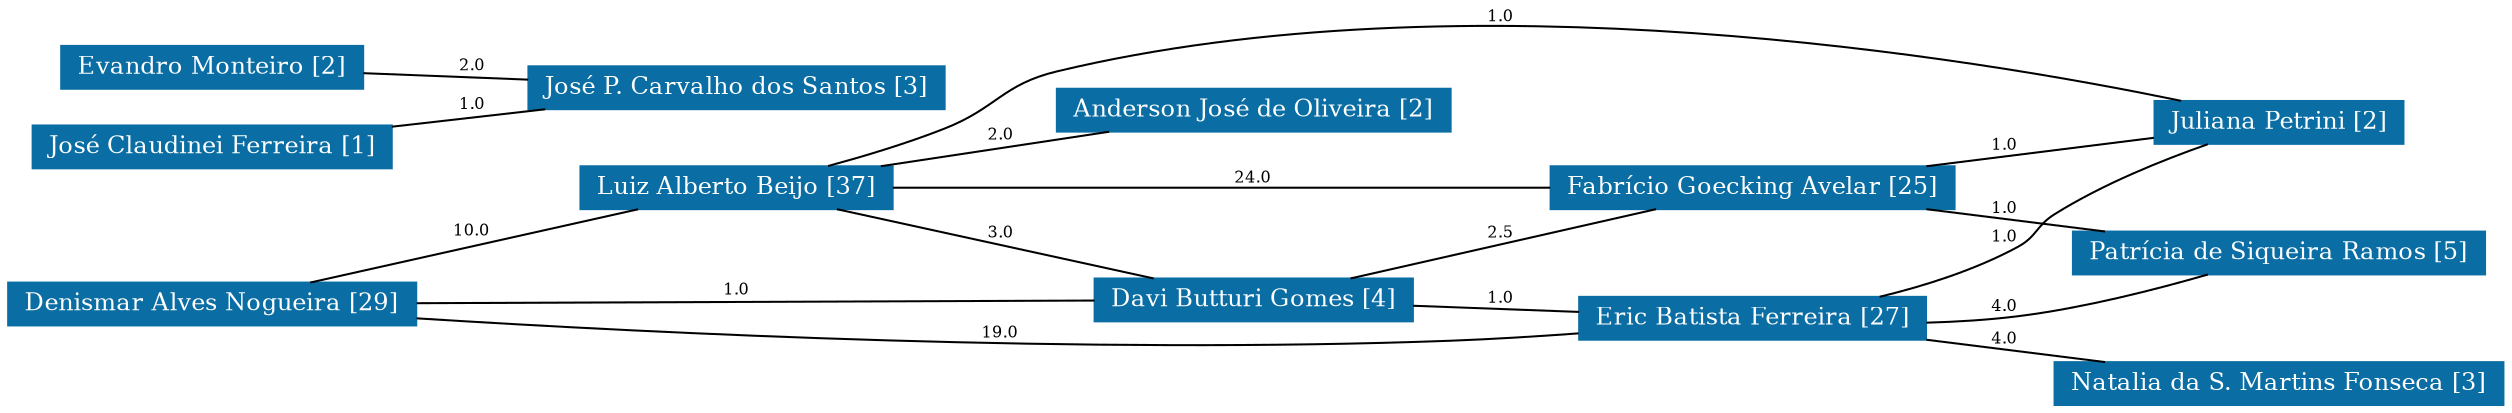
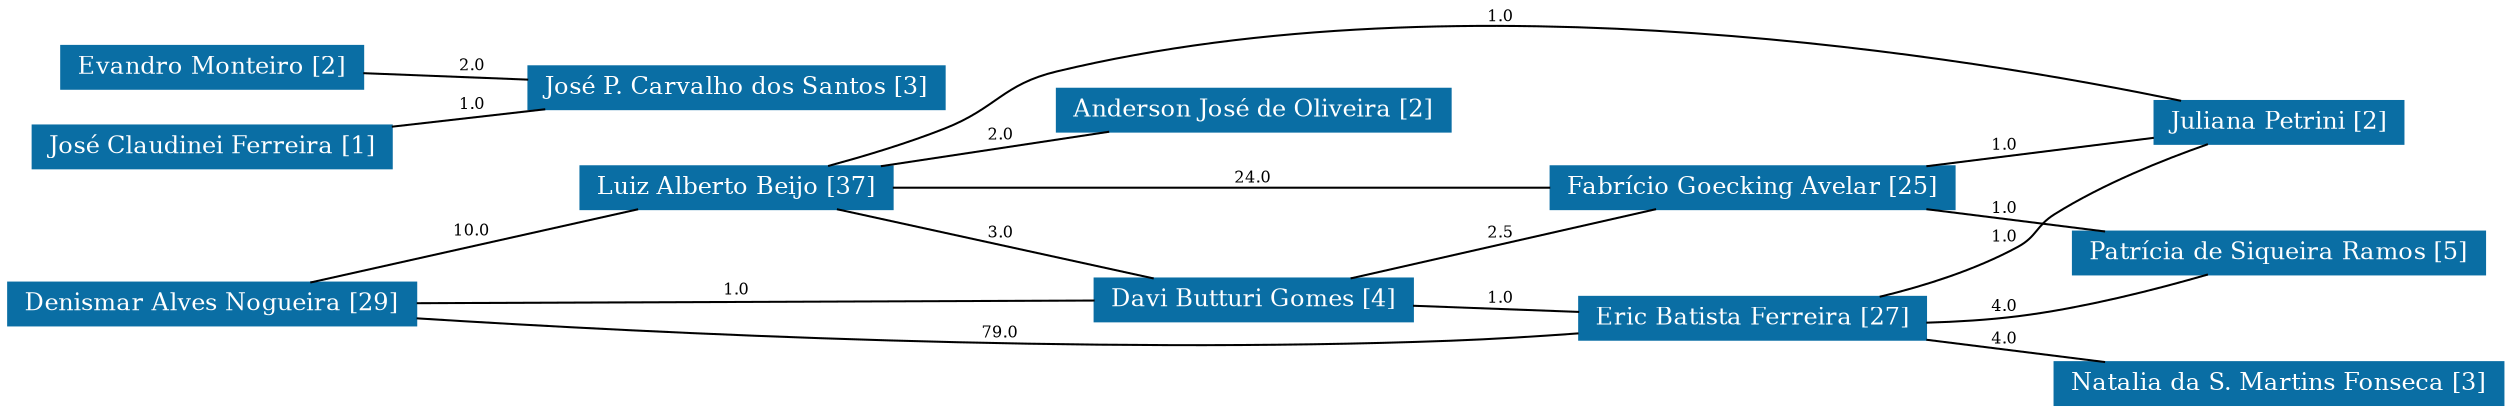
edge "Denismar Alves Nogueira [29]" -- "Eric Batista Ferreira [27]": label "19.0" -> "79.0"
